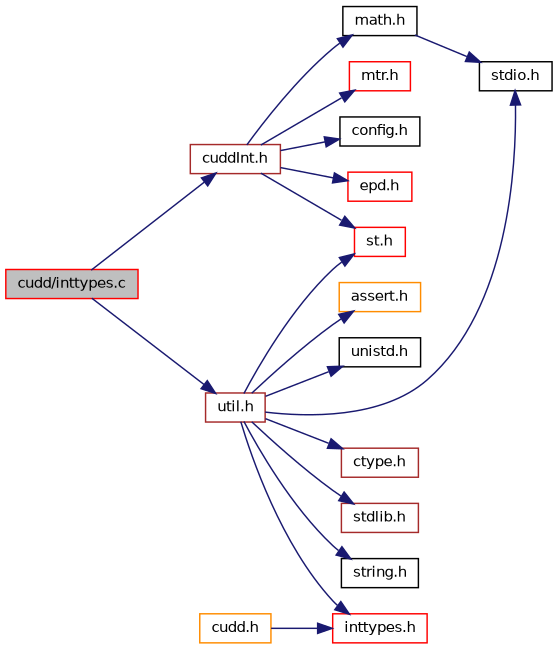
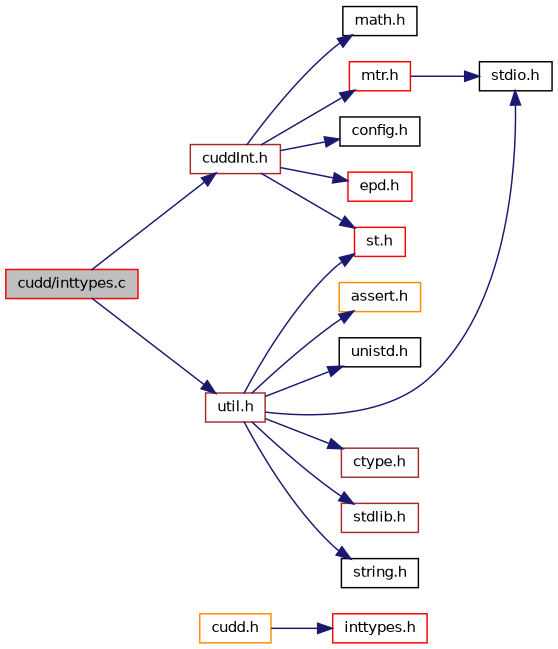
edge "math.h" -> "stdio.h": now "mtr.h" -> "stdio.h"
edge "util.h" -> "inttypes.h": removed
